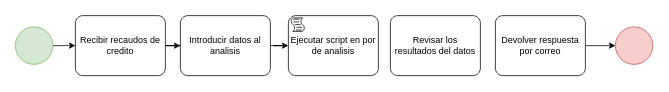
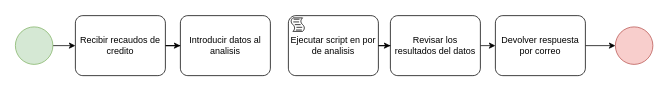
edge "Introducir datos al analisis" -> "Ejecutar script en por de analisis": removed
edge "Ejecutar script en por de analisis" -> "Revisar los resultados del datos": added
edge "Revisar los resultados del datos" -> "Devolver respuesta por correo": added
